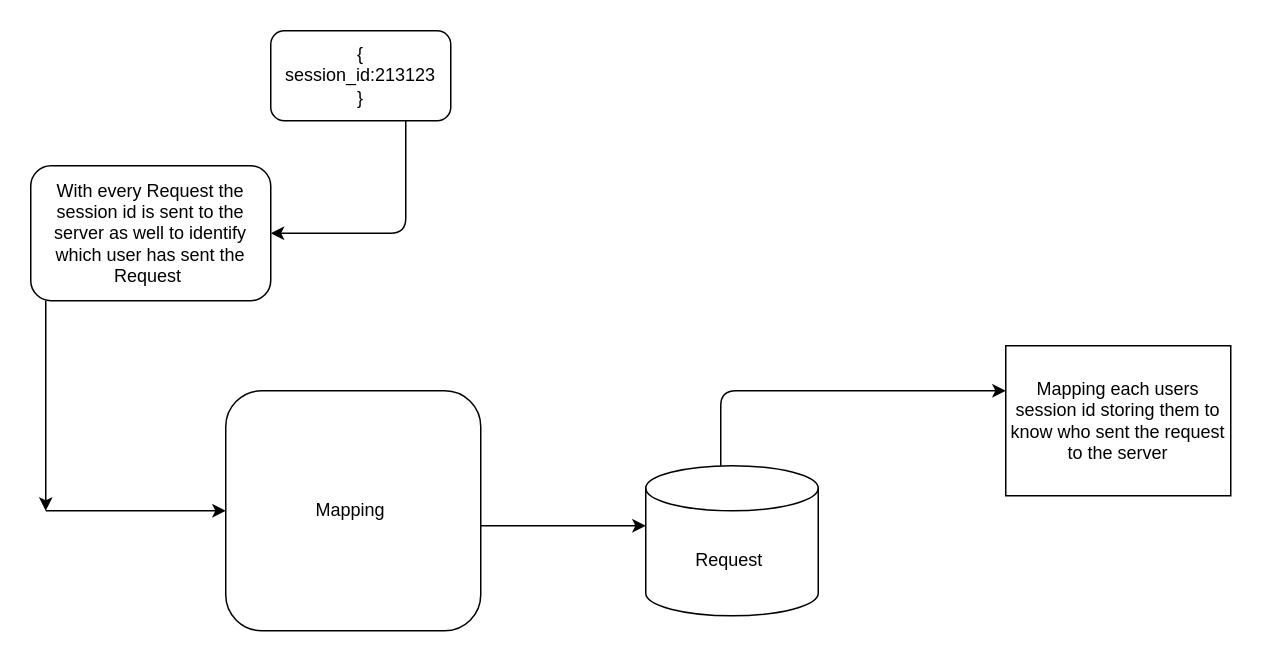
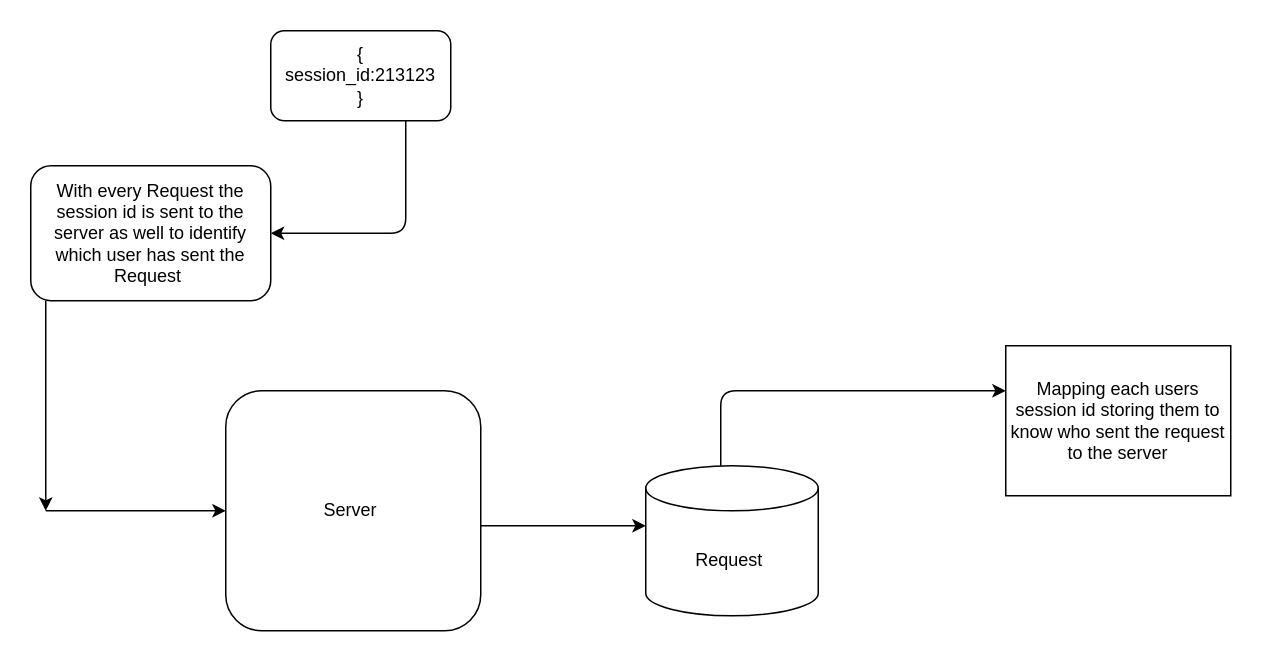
node "Mapping": label "Mapping" -> "Server"
